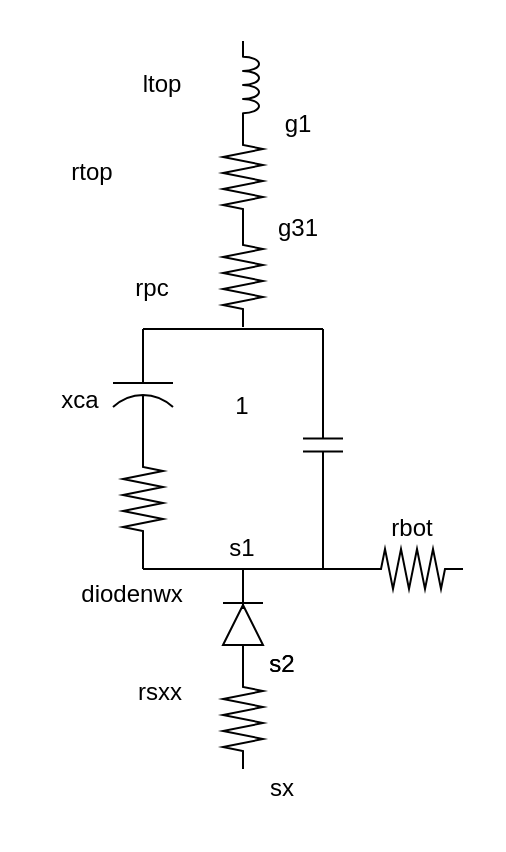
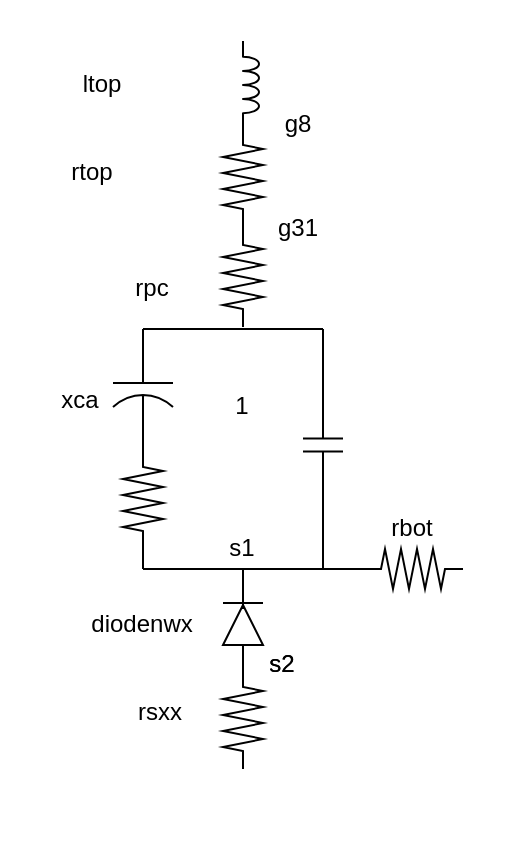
node "ltop": moved (163, 85) -> (103, 85)
node "g1": label "g1" -> "g8"
node "diodenwx": moved (133, 595) -> (143, 625)
node "rsxx": moved (161, 693) -> (161, 713)
node "sx": removed
